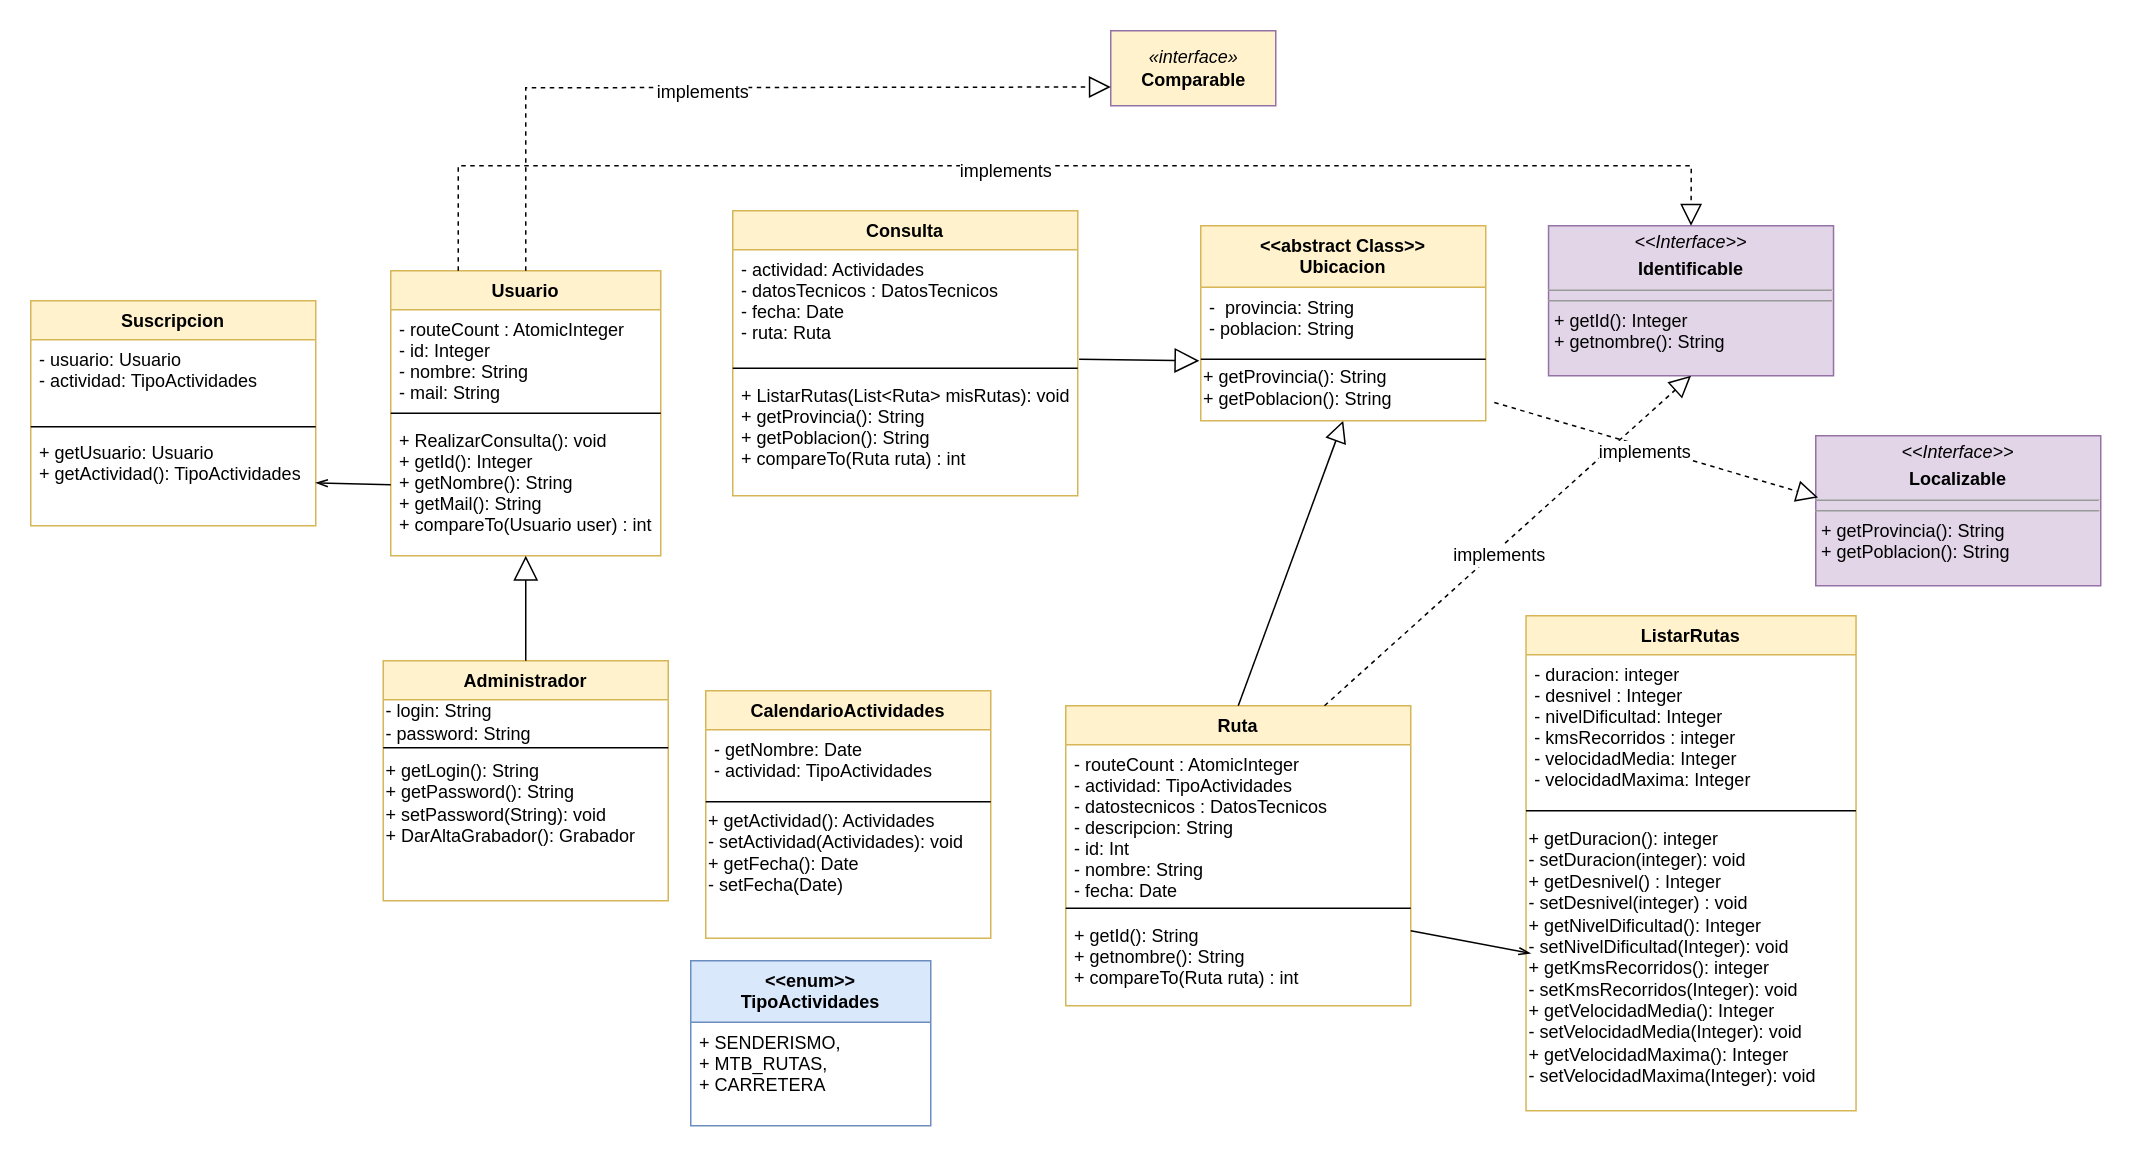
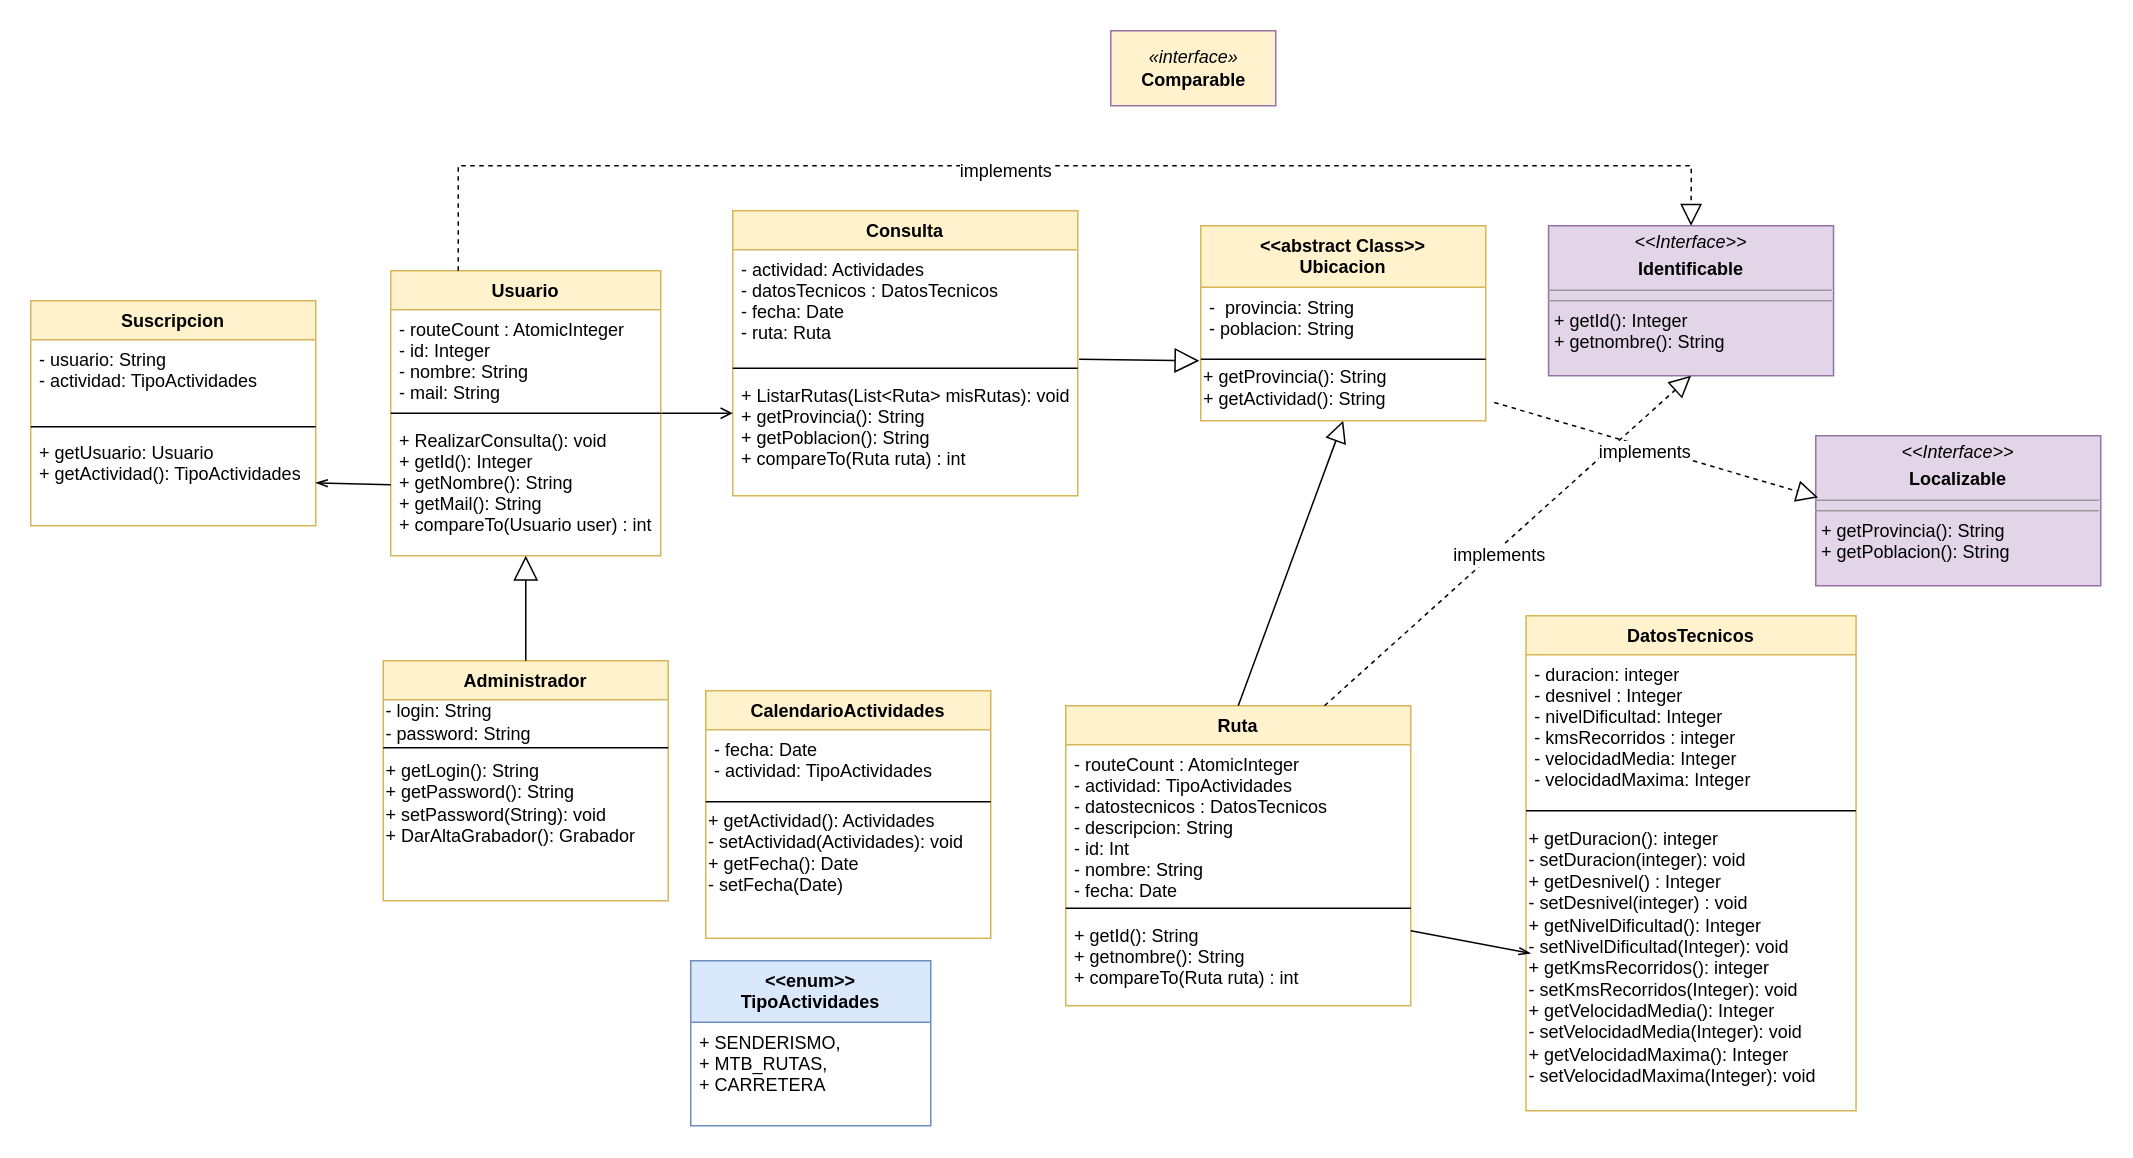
edge "Usuario" -> "«interface» Comparable": removed, label "implements"
node "- usuario: Usuario - actividad: TipoActividades": label "- usuario: Usuario - actividad: TipoActividades" -> "- usuario: String - actividad: TipoActividades"
node "+ getProvincia(): String + getPoblacion(): String": label "+ getProvincia(): String + getPoblacion(): String" -> "+ getProvincia(): String + getActividad(): String"
edge "Usuario" -> "Consulta": added
node "ListarRutas": label "ListarRutas" -> "DatosTecnicos"
node "- getNombre: Date - actividad: TipoActividades": label "- getNombre: Date - actividad: TipoActividades" -> "- fecha: Date - actividad: TipoActividades"
